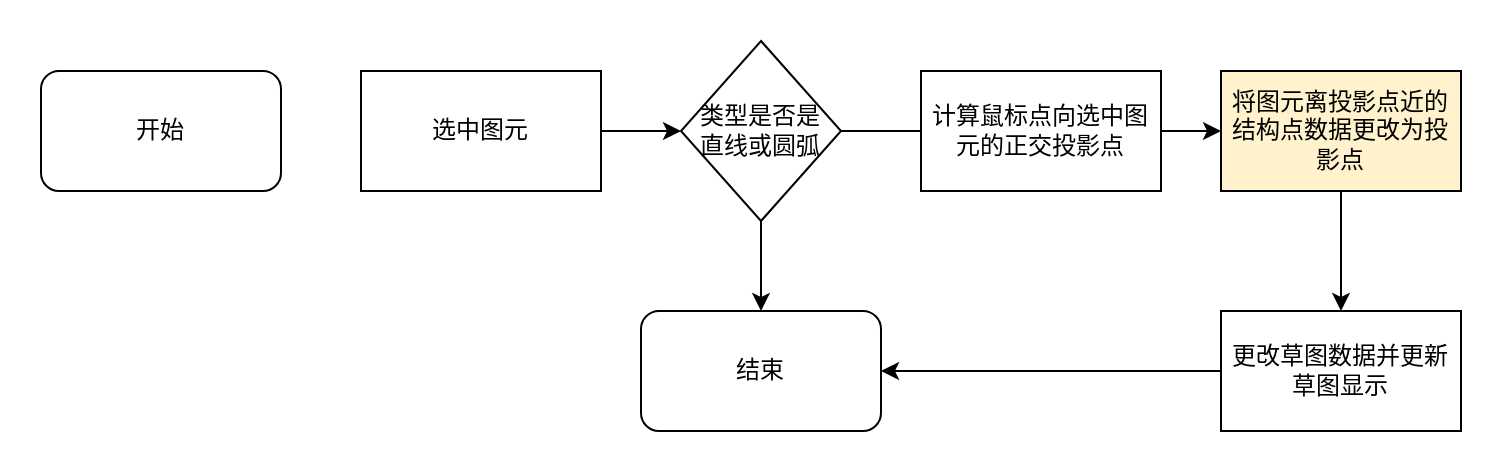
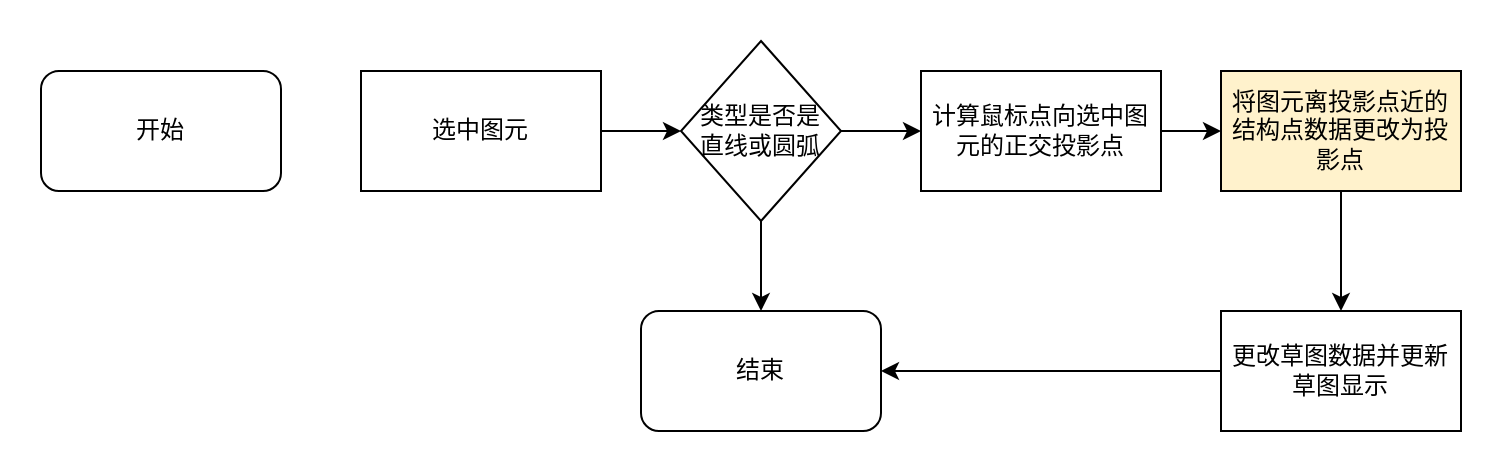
edge "类型是否是 直线或圆弧" -- "计算鼠标点向选中图元的正交投影点": arrowhead none -> classic
